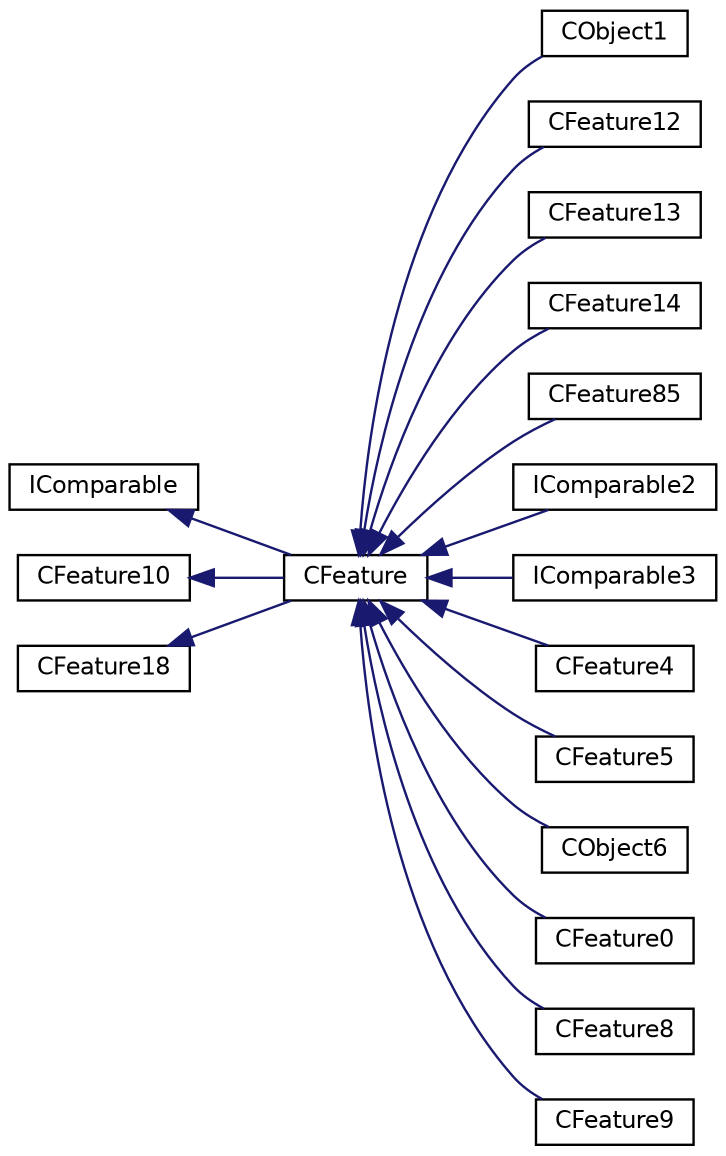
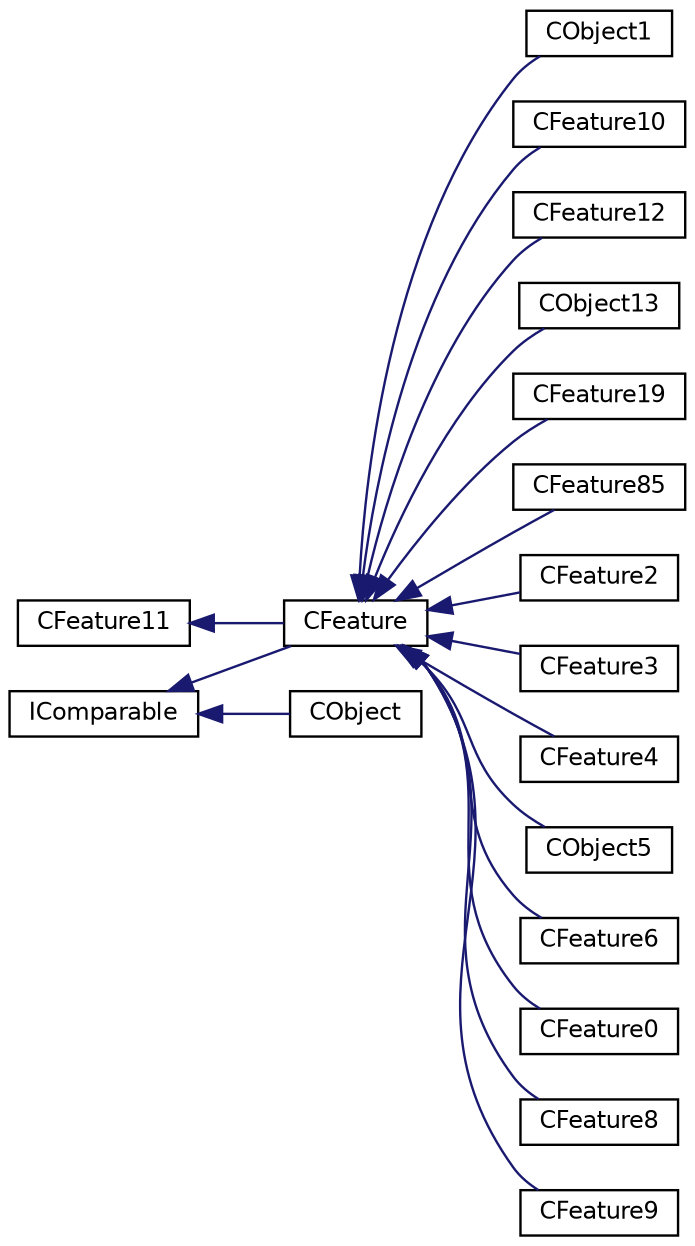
node "CFeature13": label "CFeature13" -> "CObject13"
node "CFeature14": label "CFeature14" -> "CFeature19"
node "IComparable2": label "IComparable2" -> "CFeature2"
edge "CFeature" -> "CFeature10": reversed
node "IComparable3": label "IComparable3" -> "CFeature3"
node "CFeature18": label "CFeature18" -> "CFeature11"
node "CObject": added
node "CFeature5": label "CFeature5" -> "CObject5"
node "CObject6": label "CObject6" -> "CFeature6"
